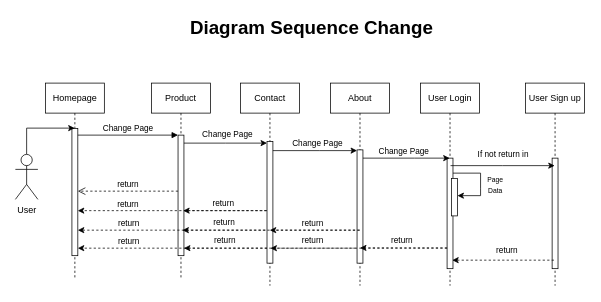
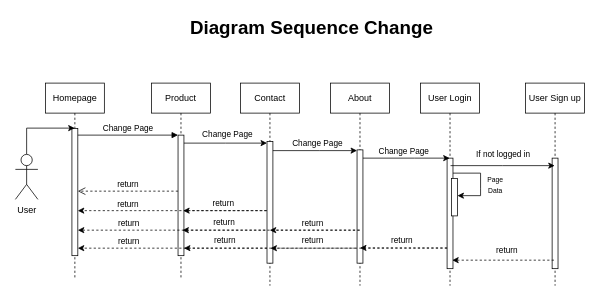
node "If not return in": label "If not return in" -> "If not logged in"
